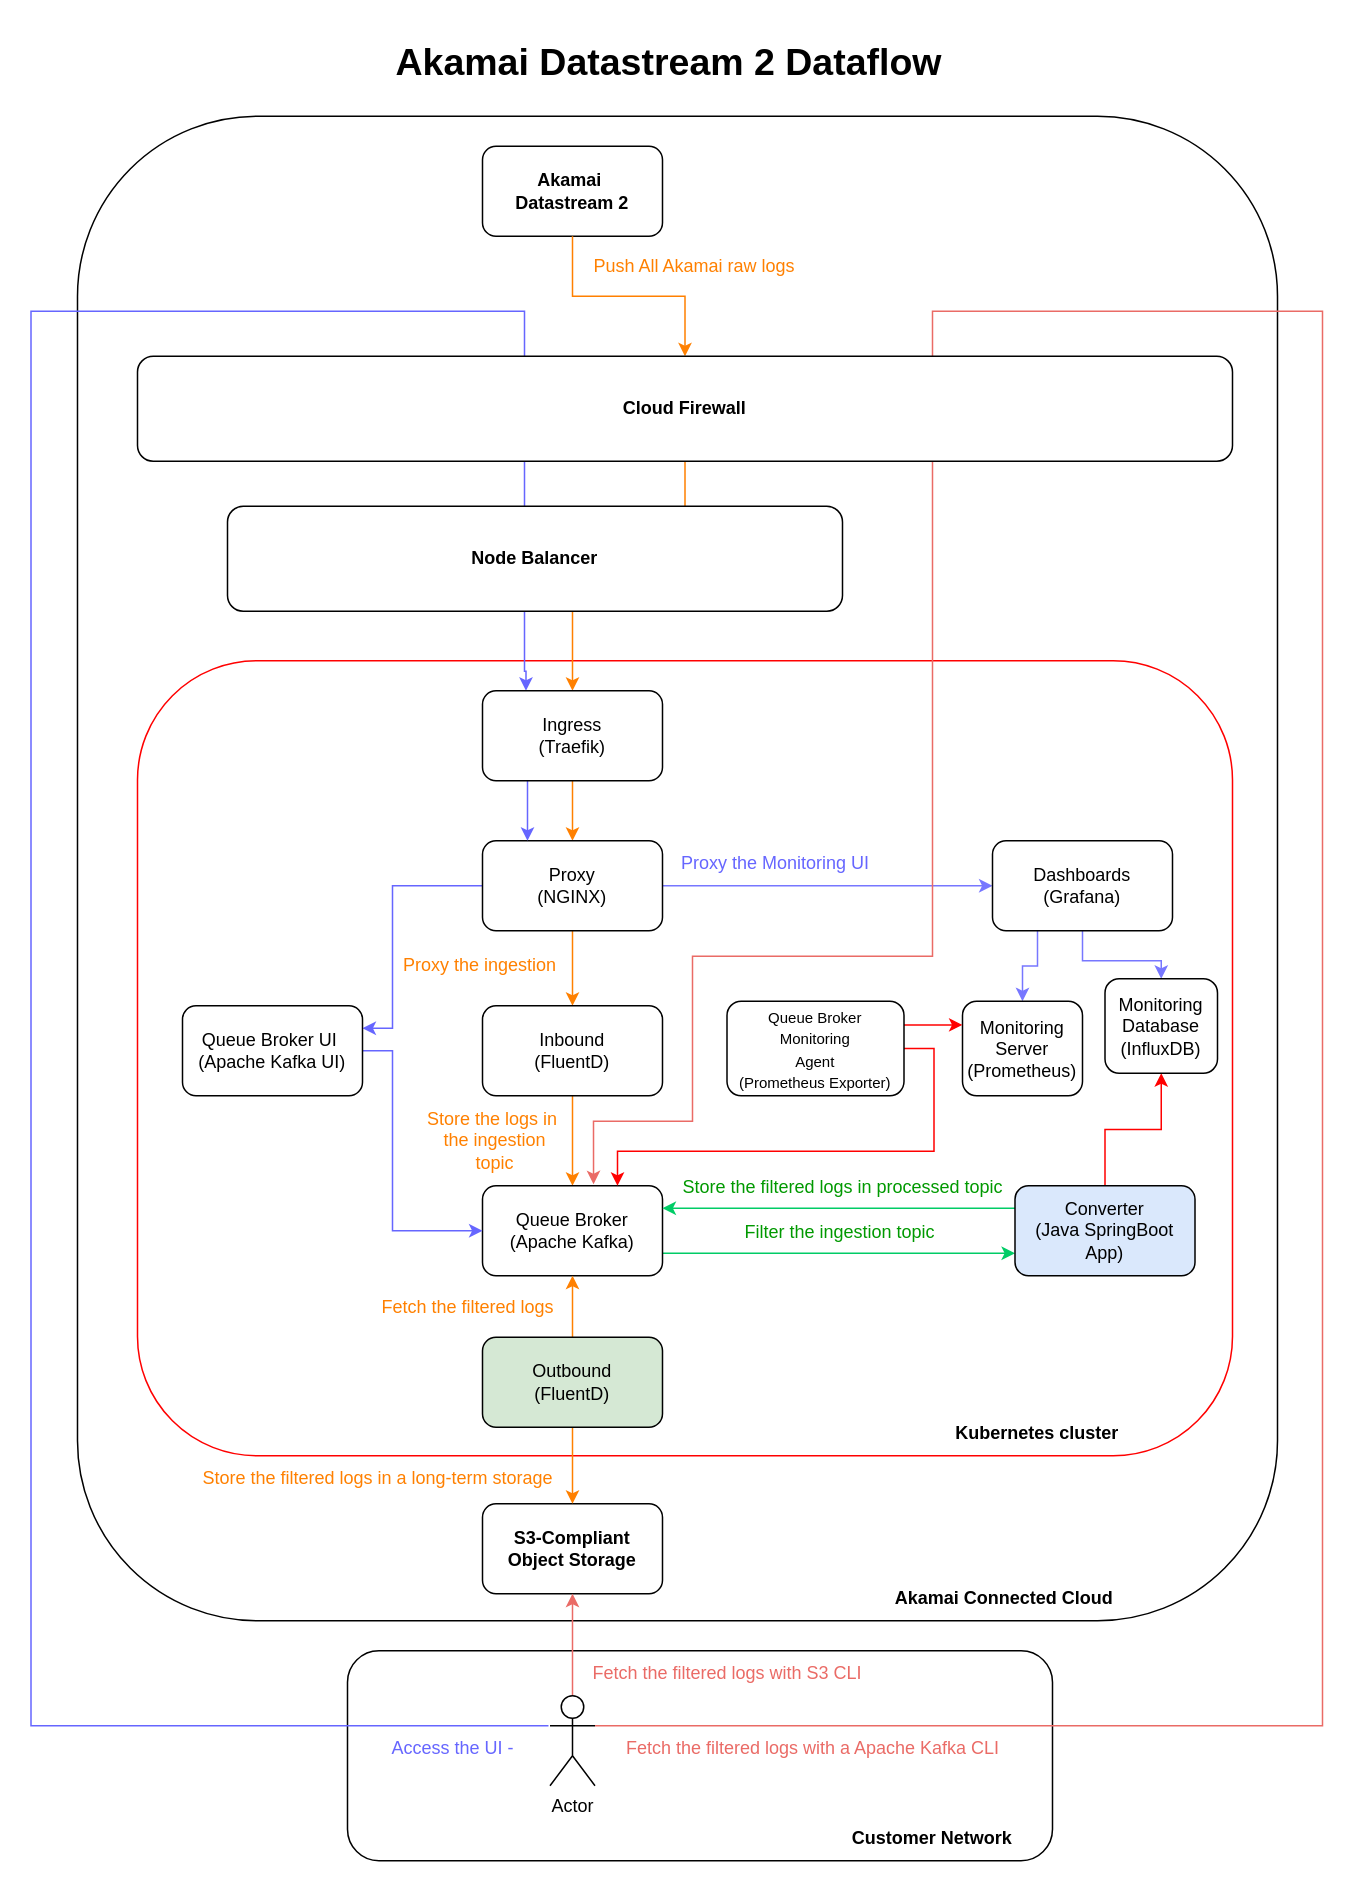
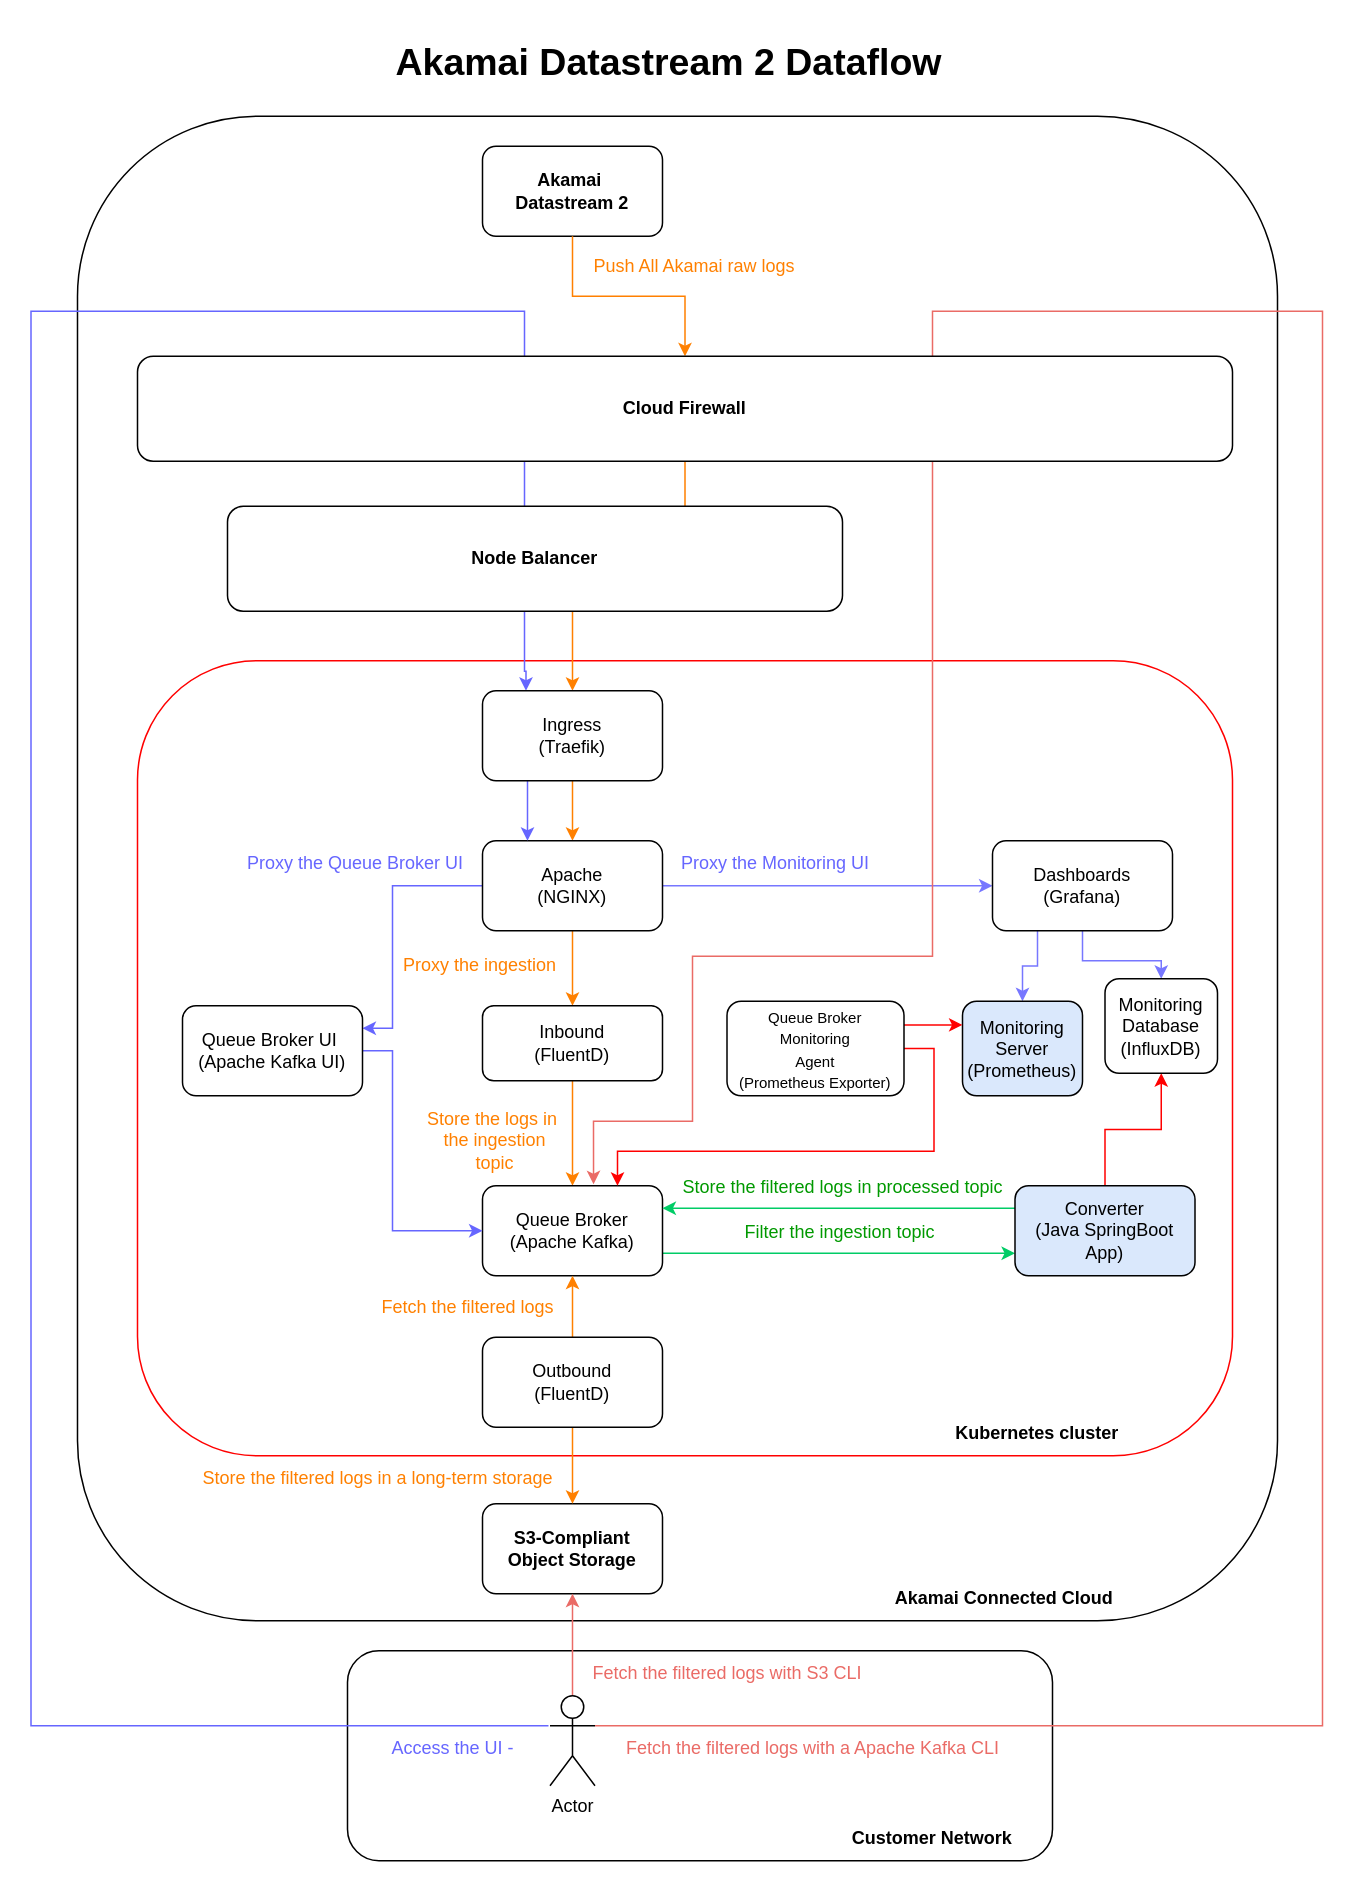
node "Proxy the Queue Broker UI": added
node "Proxy (NGINX)": label "Proxy (NGINX)" -> "Apache (NGINX)"
node "Monitoring Server (Prometheus)": fillcolor #ffffff -> #dae8fc
node "Inbound (FluentD)": size 180x90 -> 180x75
node "Outbound (FluentD)": fillcolor #d5e8d4 -> #ffffff
